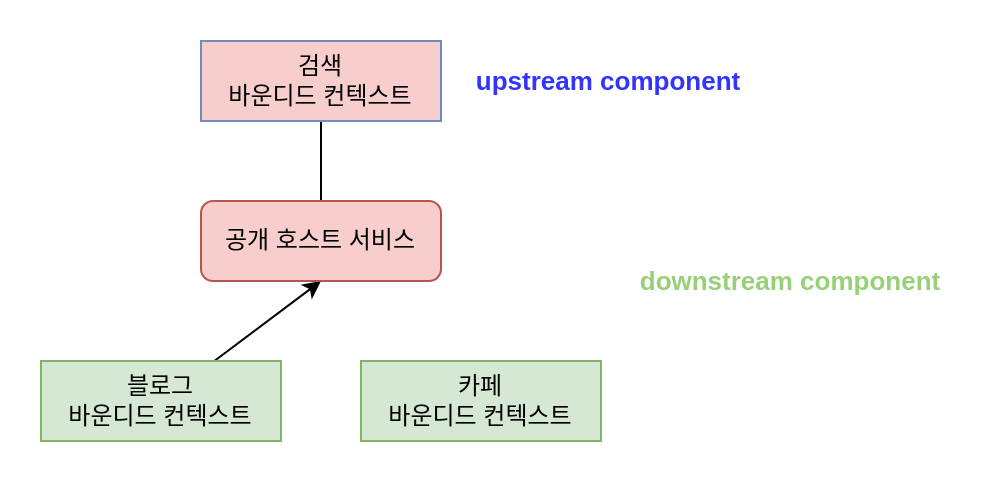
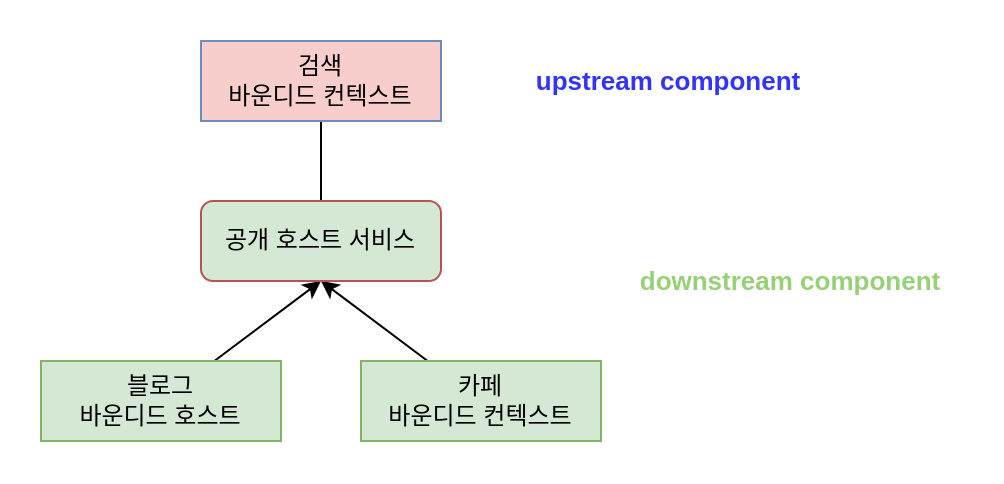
node "upstream component": moved (609, 81) -> (669, 81)
node "공개 호스트 서비스": fillcolor #f8cecc -> #d5e8d4
edge "카페 바운디드 컨텍스트" -> "공개 호스트 서비스": added
node "블로그 바운디드 컨텍스트": label "블로그 바운디드 컨텍스트" -> "블로그 바운디드 호스트"
